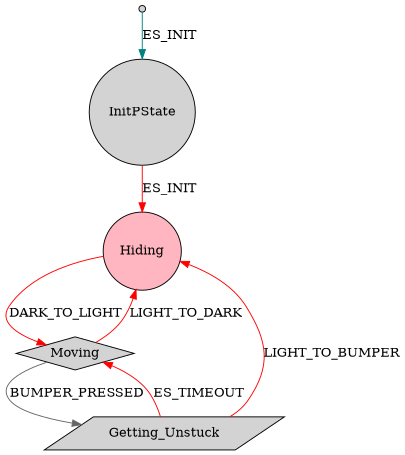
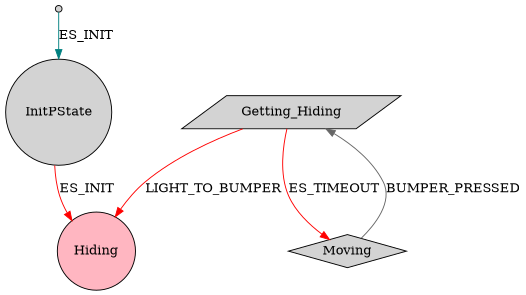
edge "Hiding" -> "Moving": removed, label "DARK_TO_LIGHT"
edge "Moving" -> "Hiding": removed, label "LIGHT_TO_DARK"
node "Getting_Unstuck": label "Getting_Unstuck" -> "Getting_Hiding"
